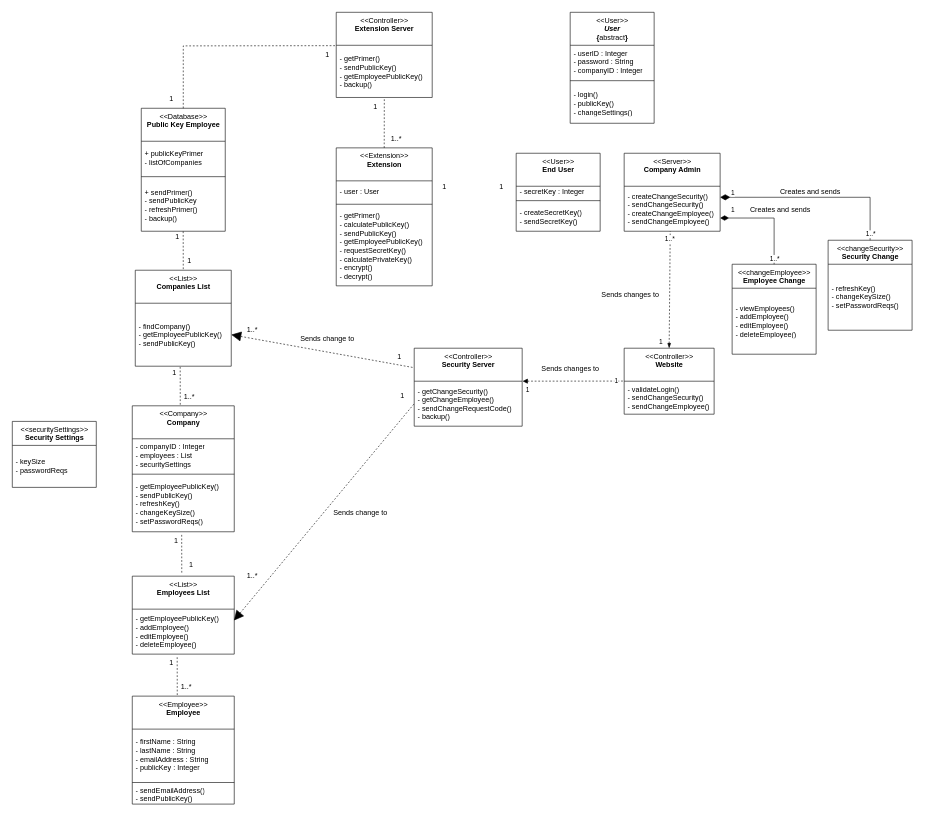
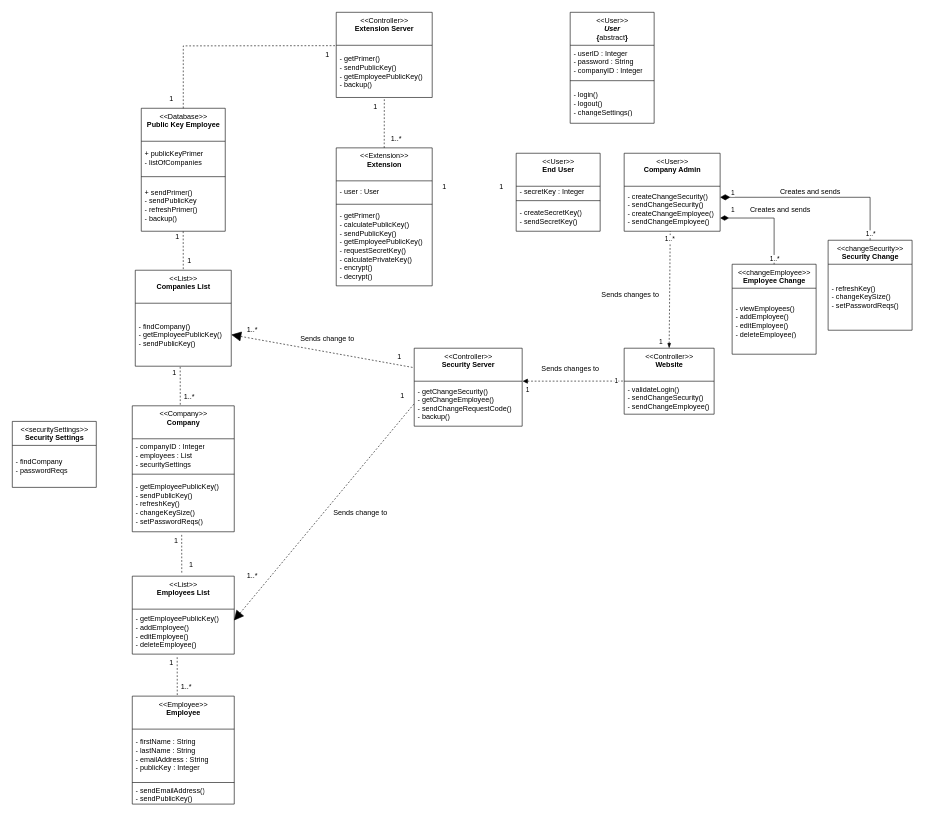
node "- login() - publicKey() - changeSettings()": label "- login() - publicKey() - changeSettings()" -> "- login() - logout() - changeSettings()"
node "<<Server>> Company Admin": label "<<Server>> Company Admin" -> "<<User>> Company Admin"
node "- keySize - passwordReqs": label "- keySize - passwordReqs" -> "- findCompany - passwordReqs"
